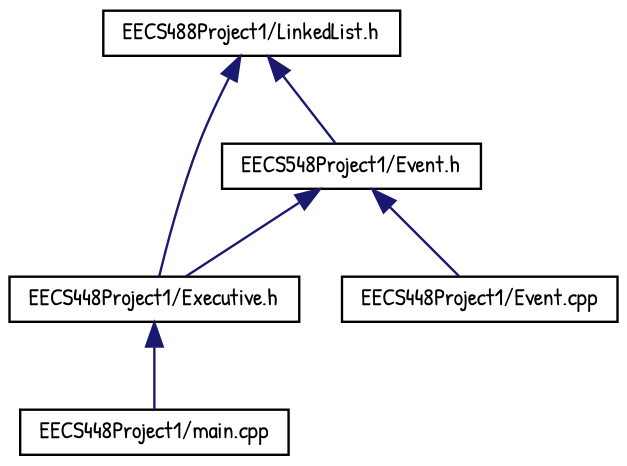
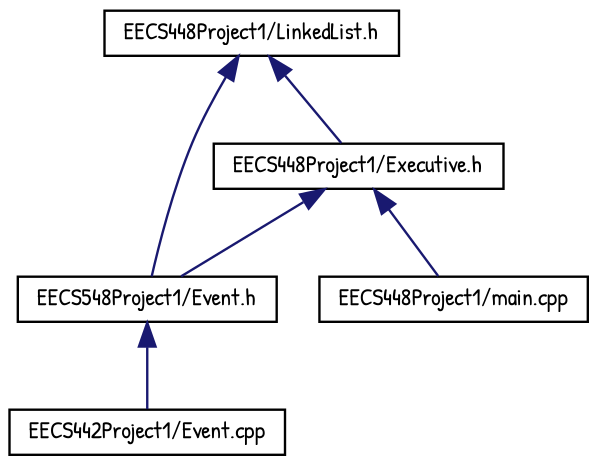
node "EECS488Project1/LinkedList.h": label "EECS488Project1/LinkedList.h" -> "EECS448Project1/LinkedList.h"
edge "EECS448Project1/Executive.h" -> "EECS548Project1/Event.h": reversed
node "EECS448Project1/Event.cpp": label "EECS448Project1/Event.cpp" -> "EECS442Project1/Event.cpp"
